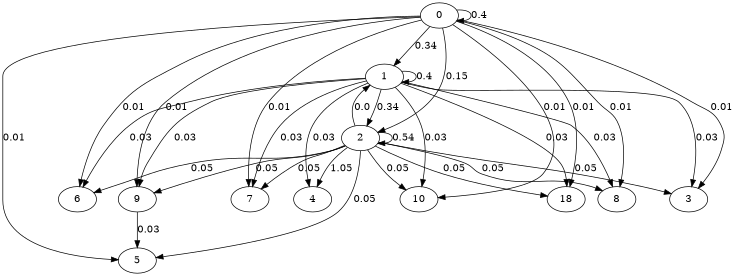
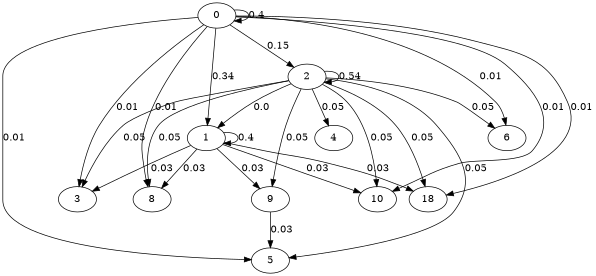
edge "0" -> "9": removed, label "0.01"
edge "1" -> "6": removed, label "0.03"
edge "1" -> "2": removed, label "0.34"
edge "1" -> "4": removed, label "0.03"
edge "2" -> "4": label "1.05" -> "0.05"
node "7": removed
